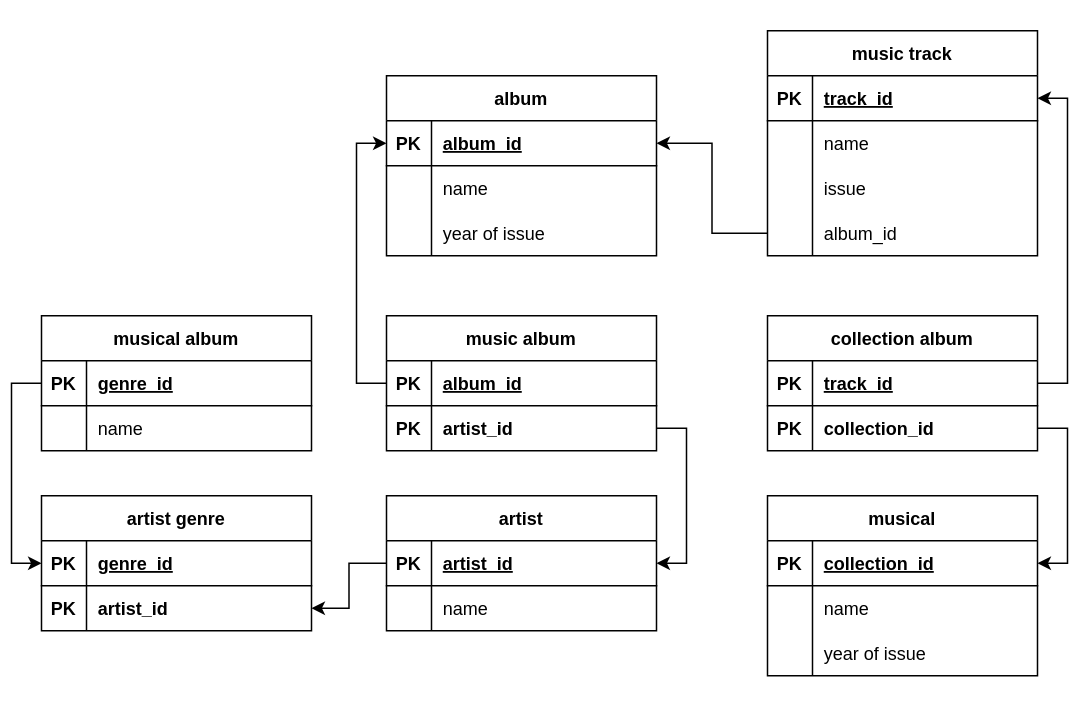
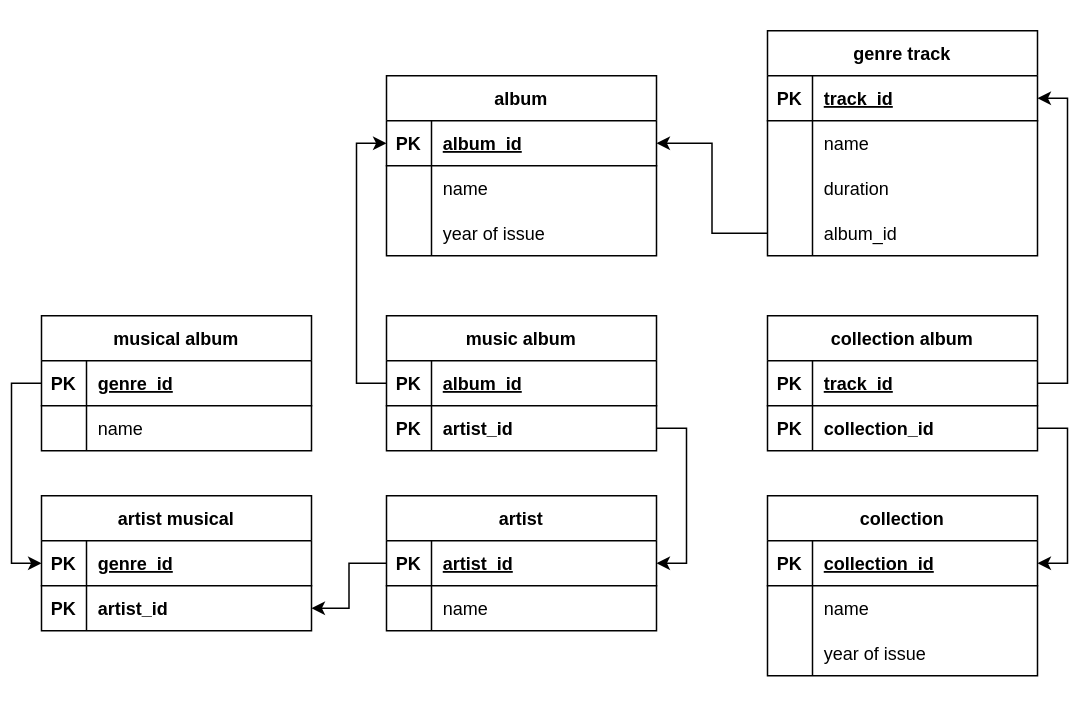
node "music track": label "music track" -> "genre track"
node "issue": label "issue" -> "duration"
node "artist genre": label "artist genre" -> "artist musical"
node "musical": label "musical" -> "collection"
